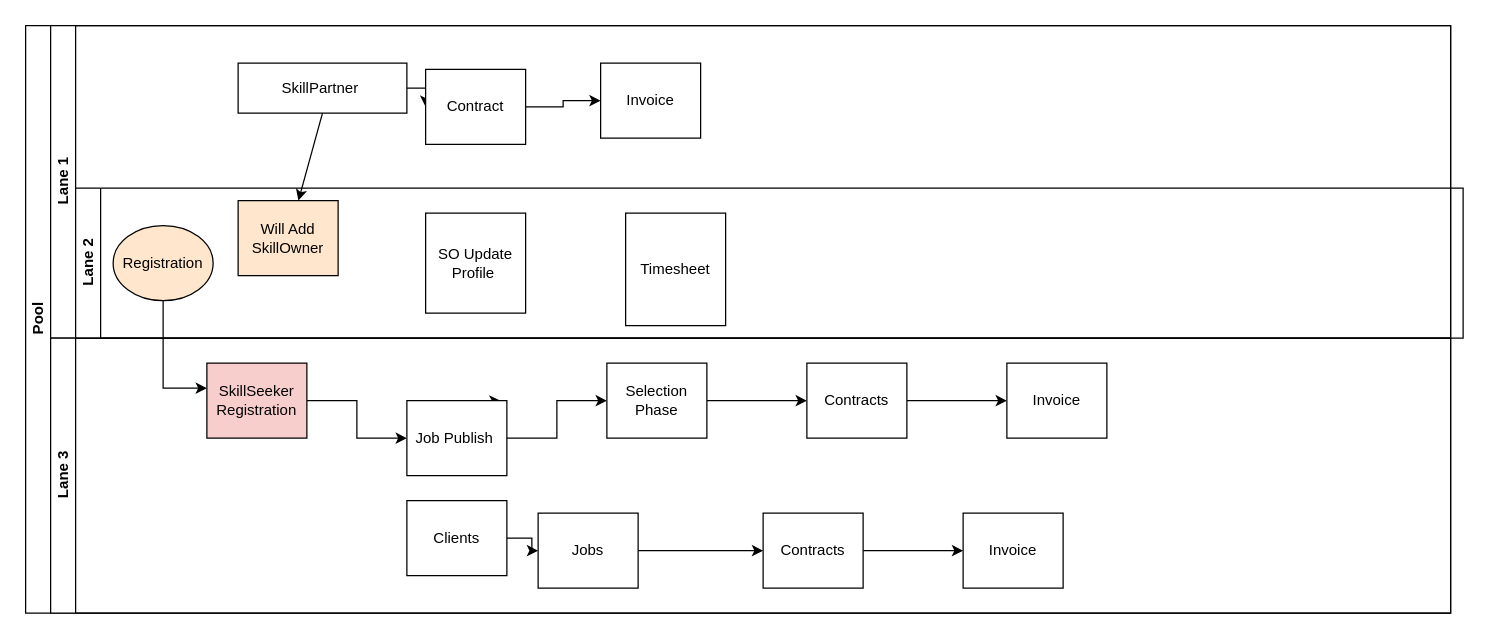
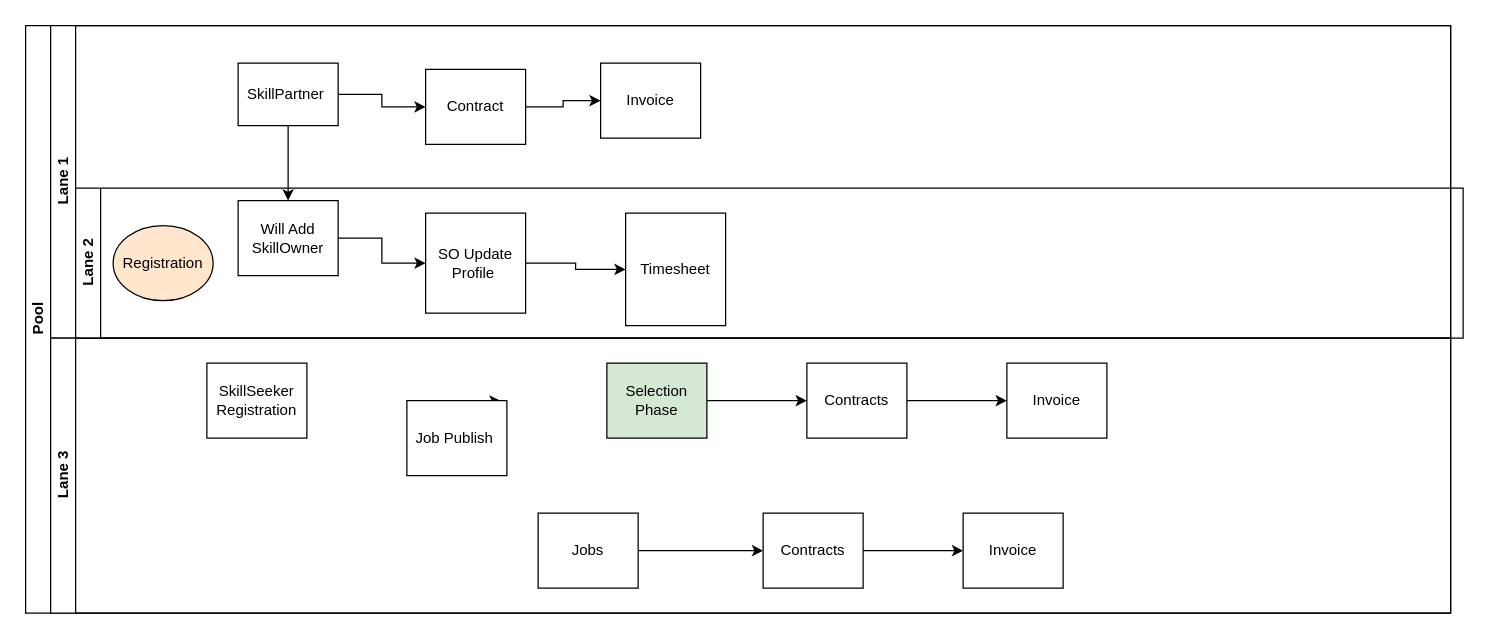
node "SkillPartner": size 169x50 -> 100x63
node "Will Add SkillOwner": fillcolor #ffe6cc -> #ffffff
edge "Will Add SkillOwner" -> "SO Update Profile": added
edge "SO Update Profile" -> "Timesheet": added
edge "Registration" -> "SkillSeeker Registration": removed
node "SkillSeeker Registration": fillcolor #f8cecc -> #ffffff
node "Selection Phase": fillcolor #ffffff -> #d5e8d4
edge "SkillSeeker Registration" -> "Job Publish": removed
edge "Job Publish" -> "Selection Phase": removed
node "Clients": removed
edge "Clients" -> "Jobs": removed
